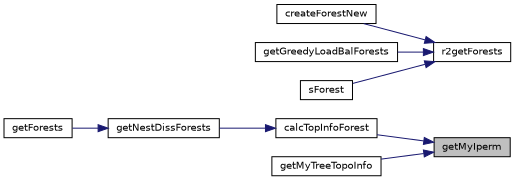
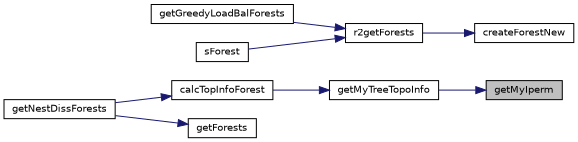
edge "createForestNew" -> "r2getForests": reversed
edge "getForests" -> "getNestDissForests": reversed
edge "calcTopInfoForest" -> "getMyIperm": now "calcTopInfoForest" -> "getMyTreeTopoInfo"
